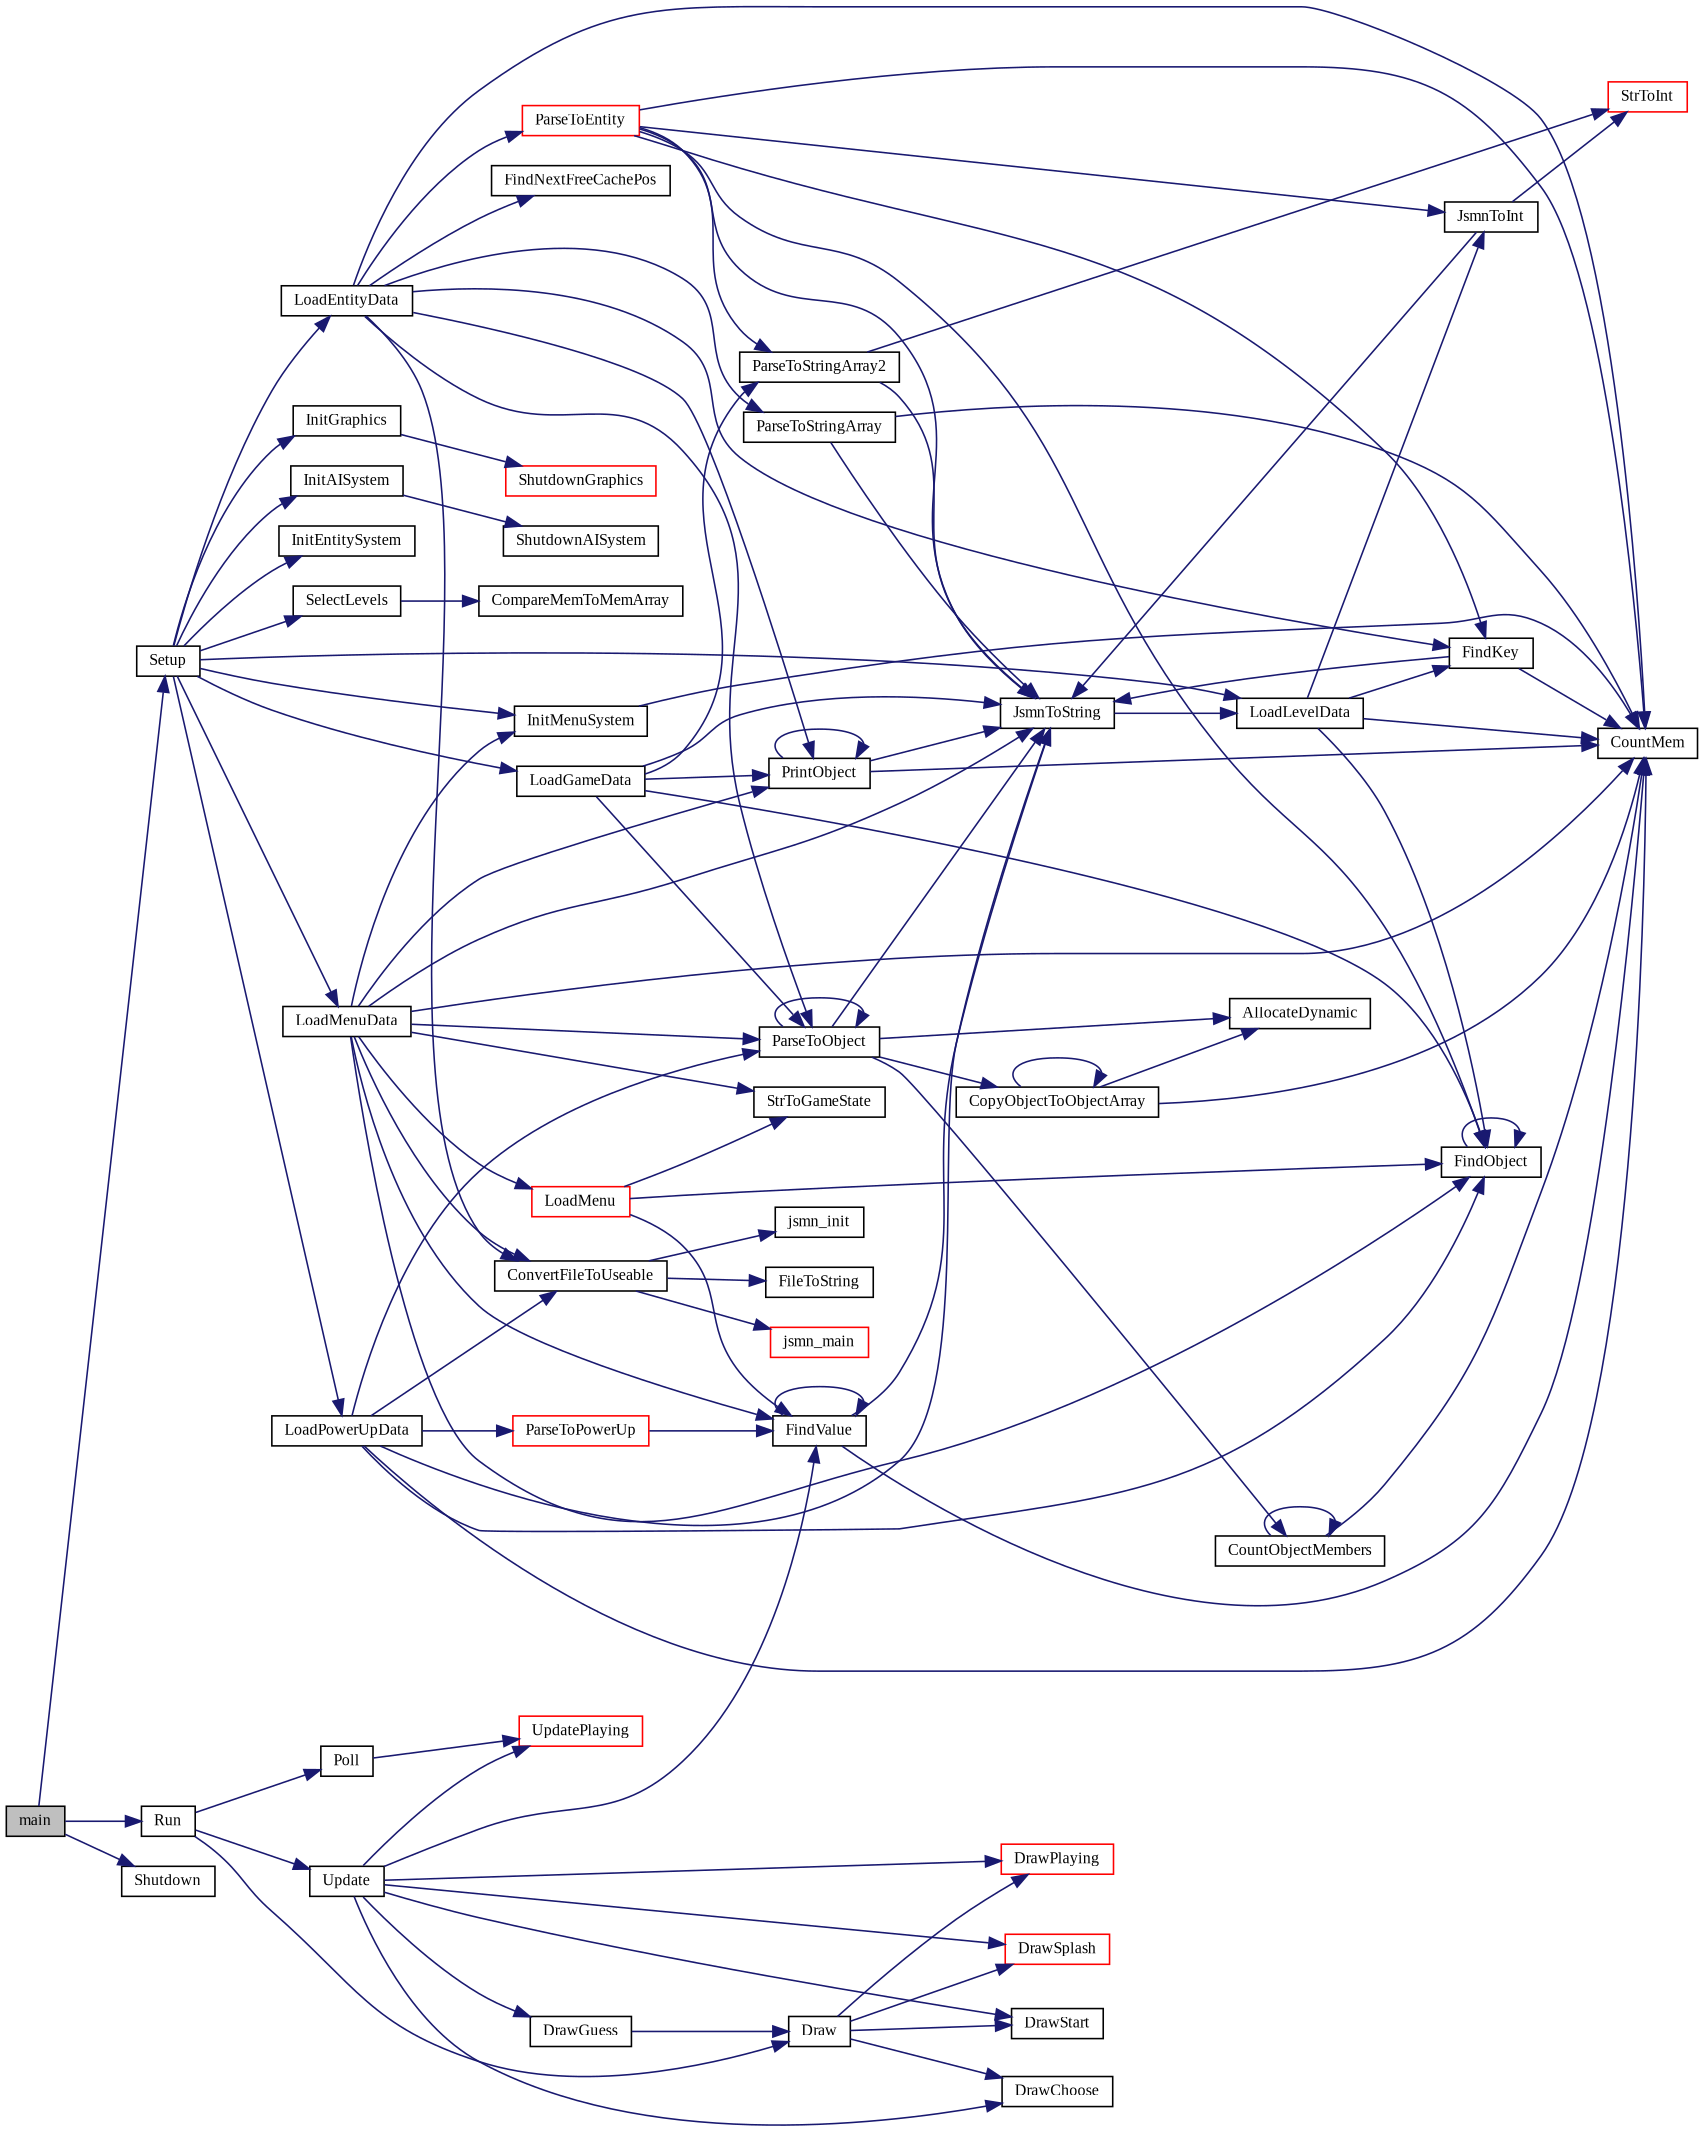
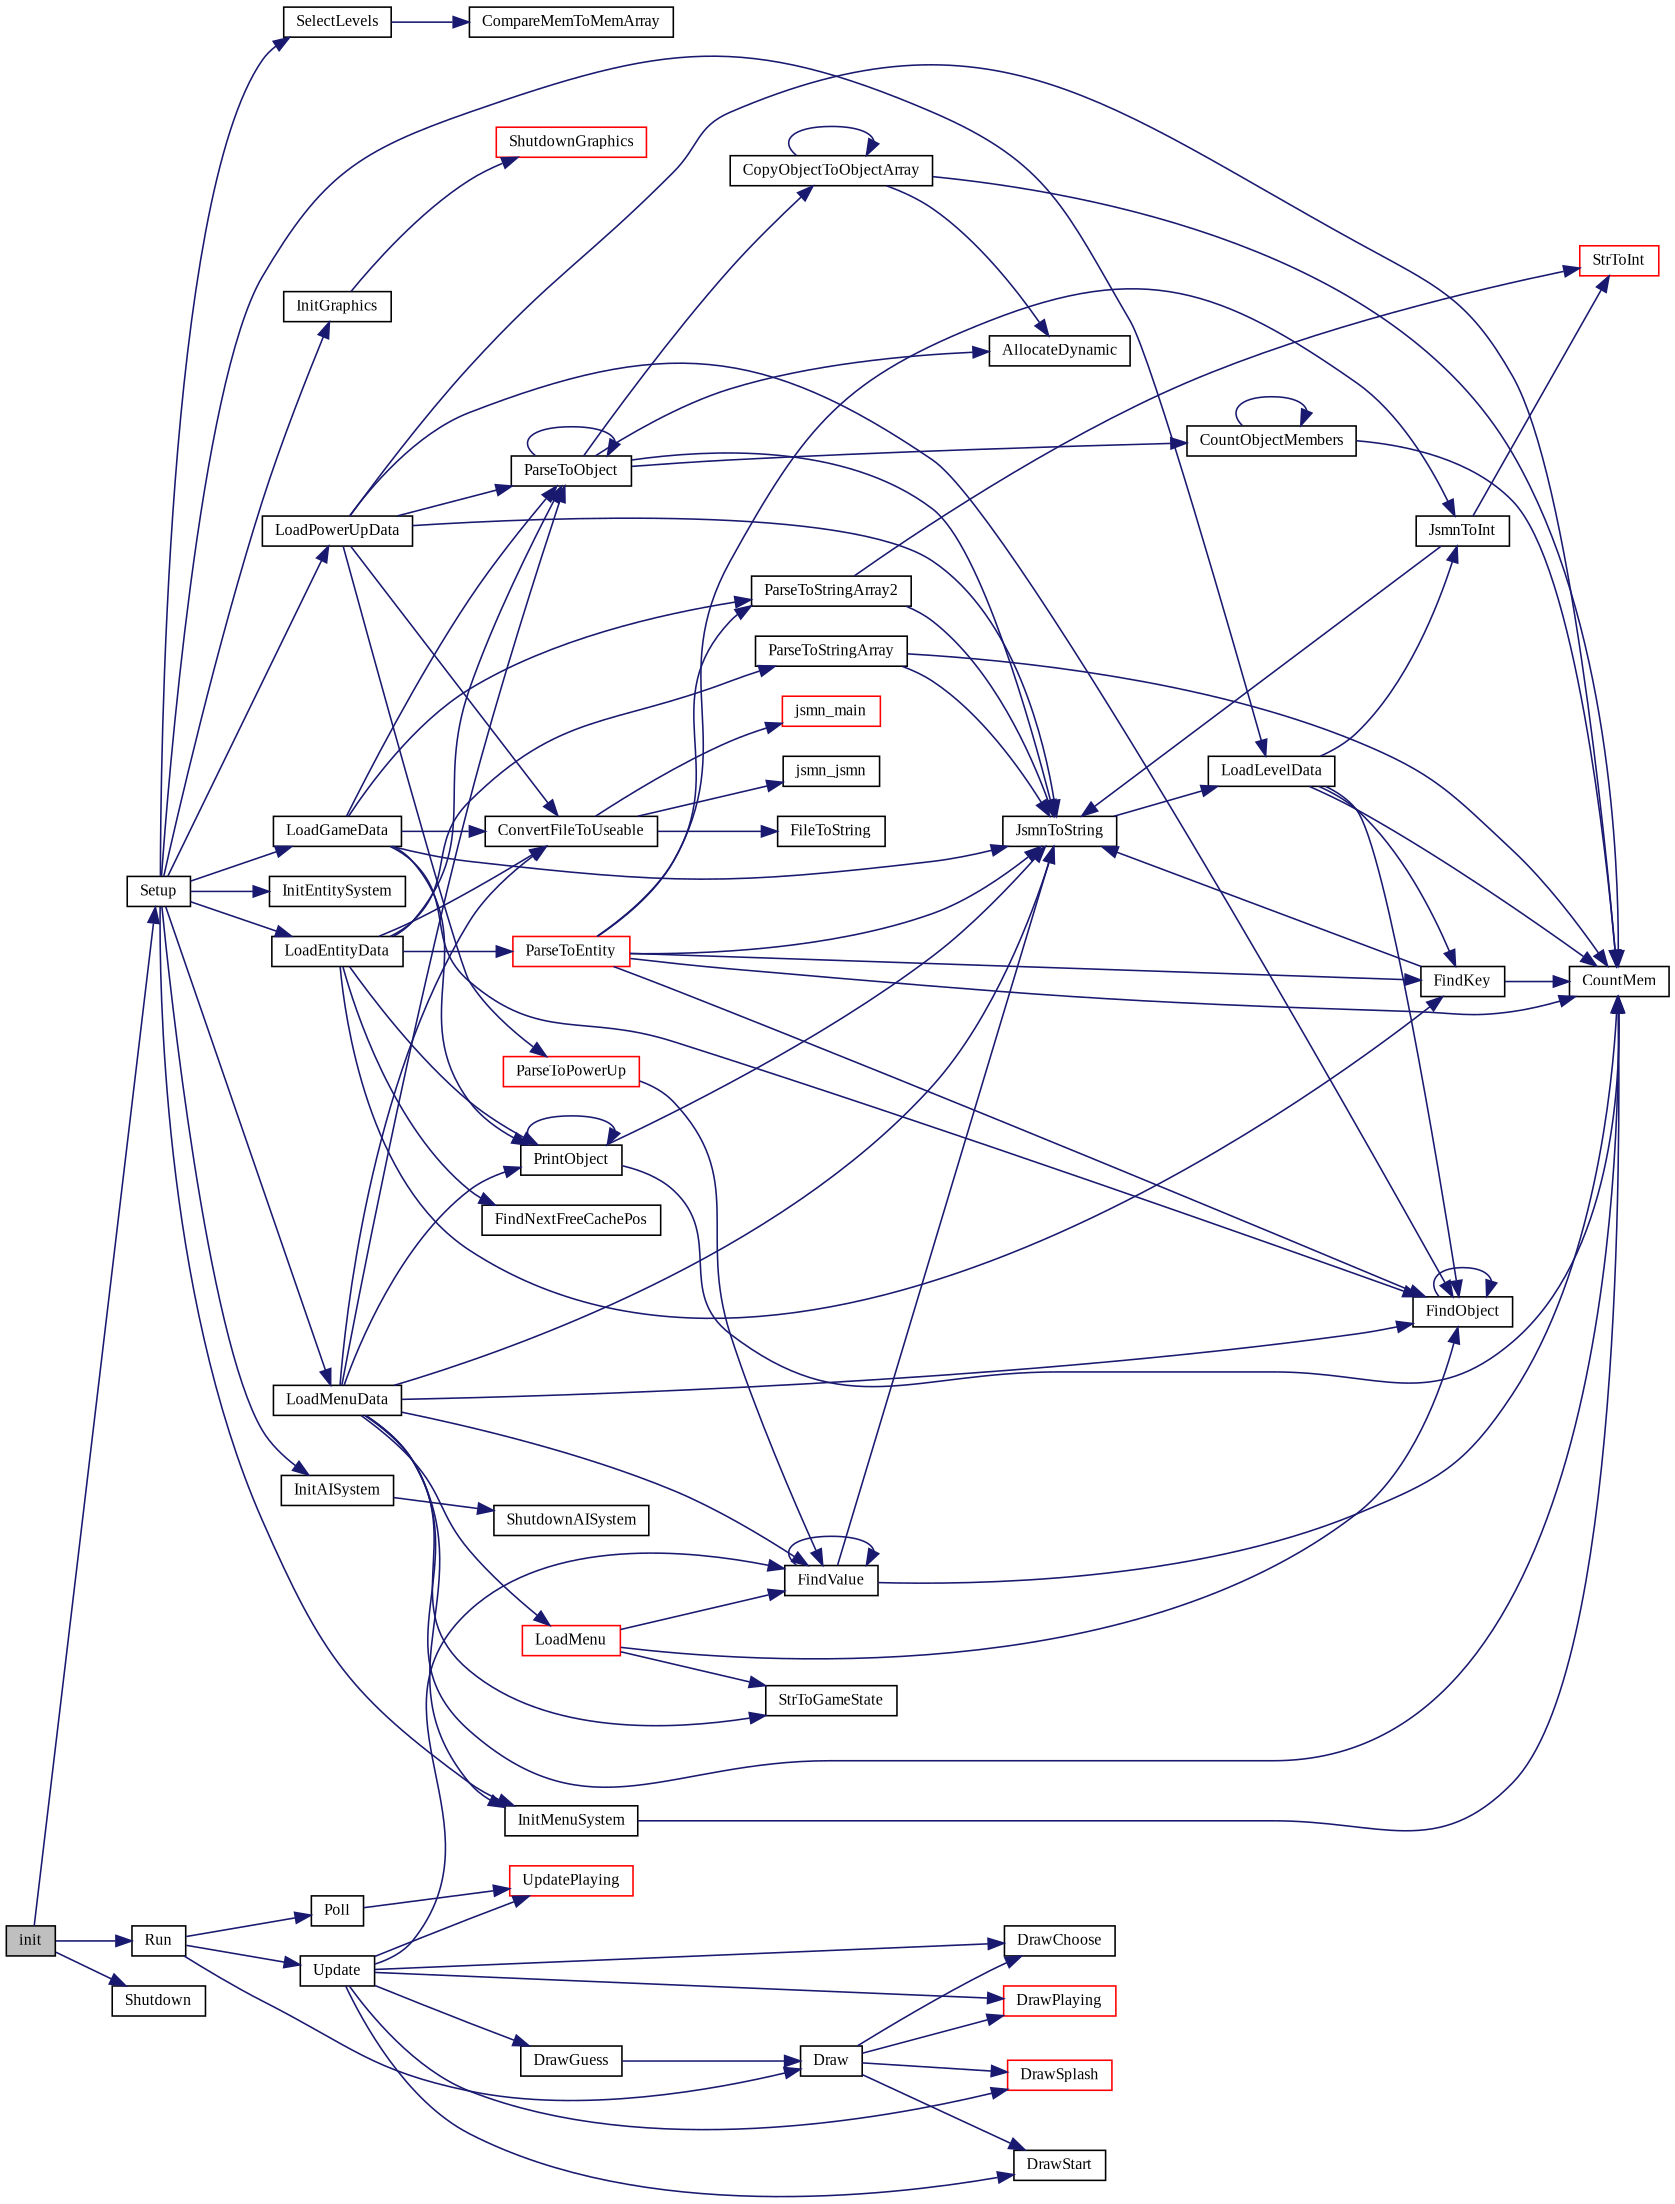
edge "LoadEntityData" -> "CountMem": removed
edge "LoadGameData" -> "ConvertFileToUseable": added
node "jsmn_init": label "jsmn_init" -> "jsmn_jsmn"
node "main": label "main" -> "init"
